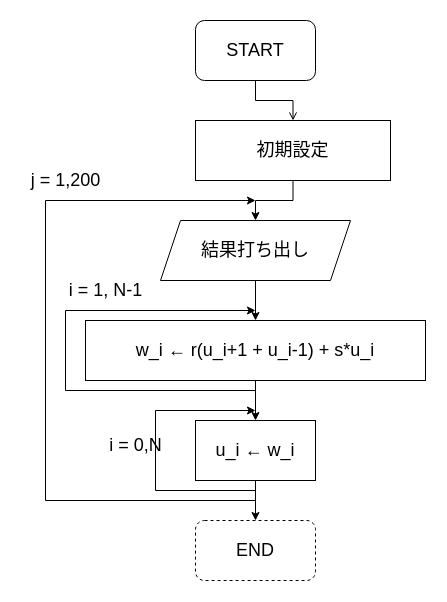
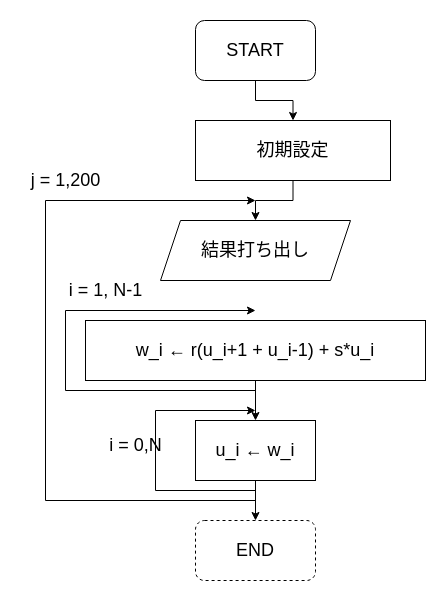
edge "START" -> "初期設定": arrowhead open -> classic
edge "結果打ち出し" -> "w_i ← r(u_i+1 + u_i-1) + s*u_i": removed
